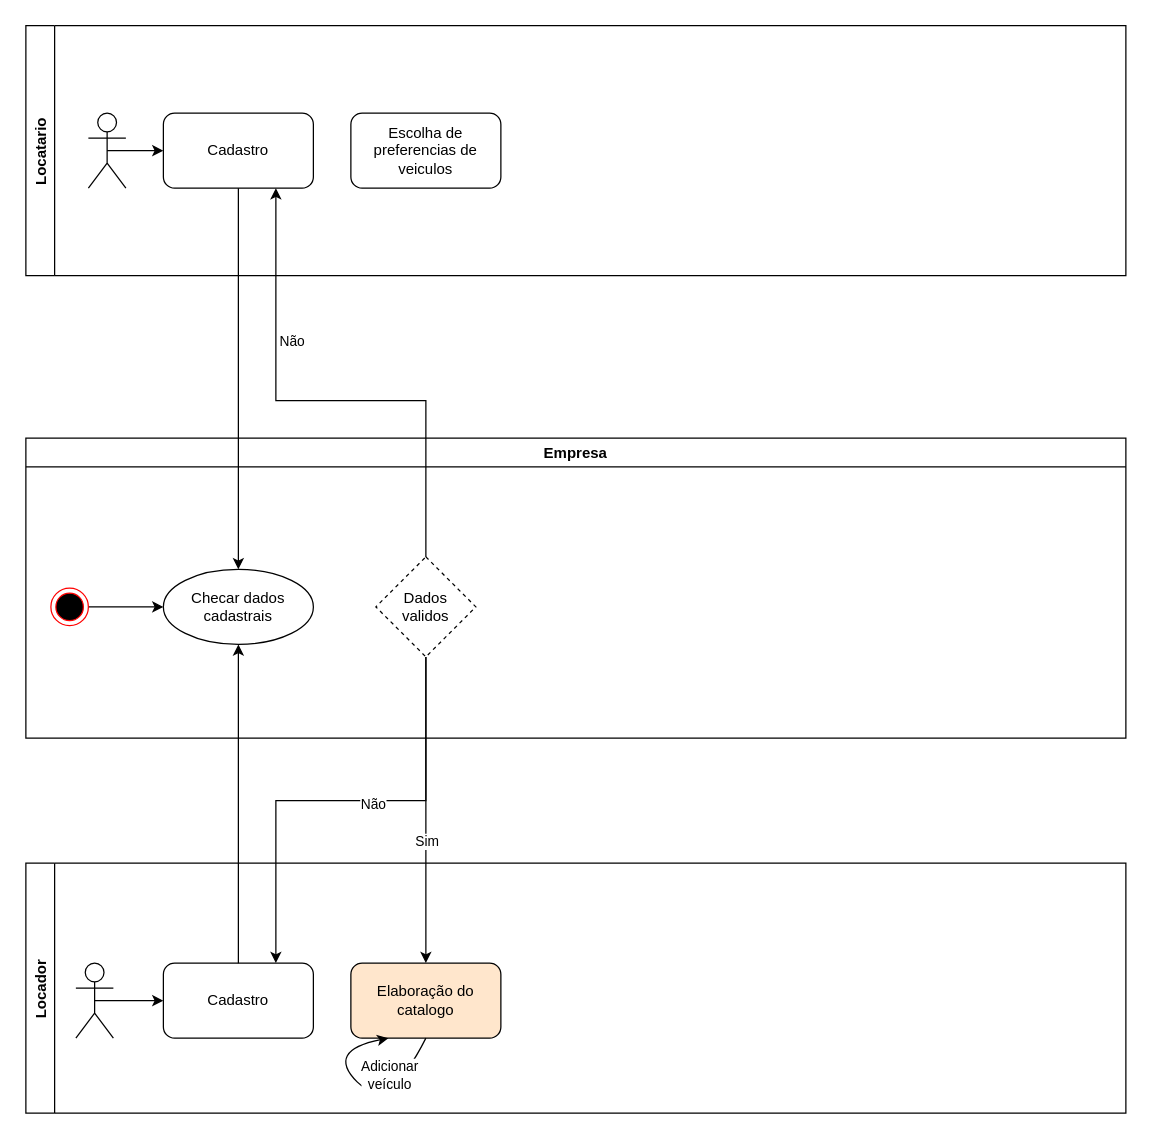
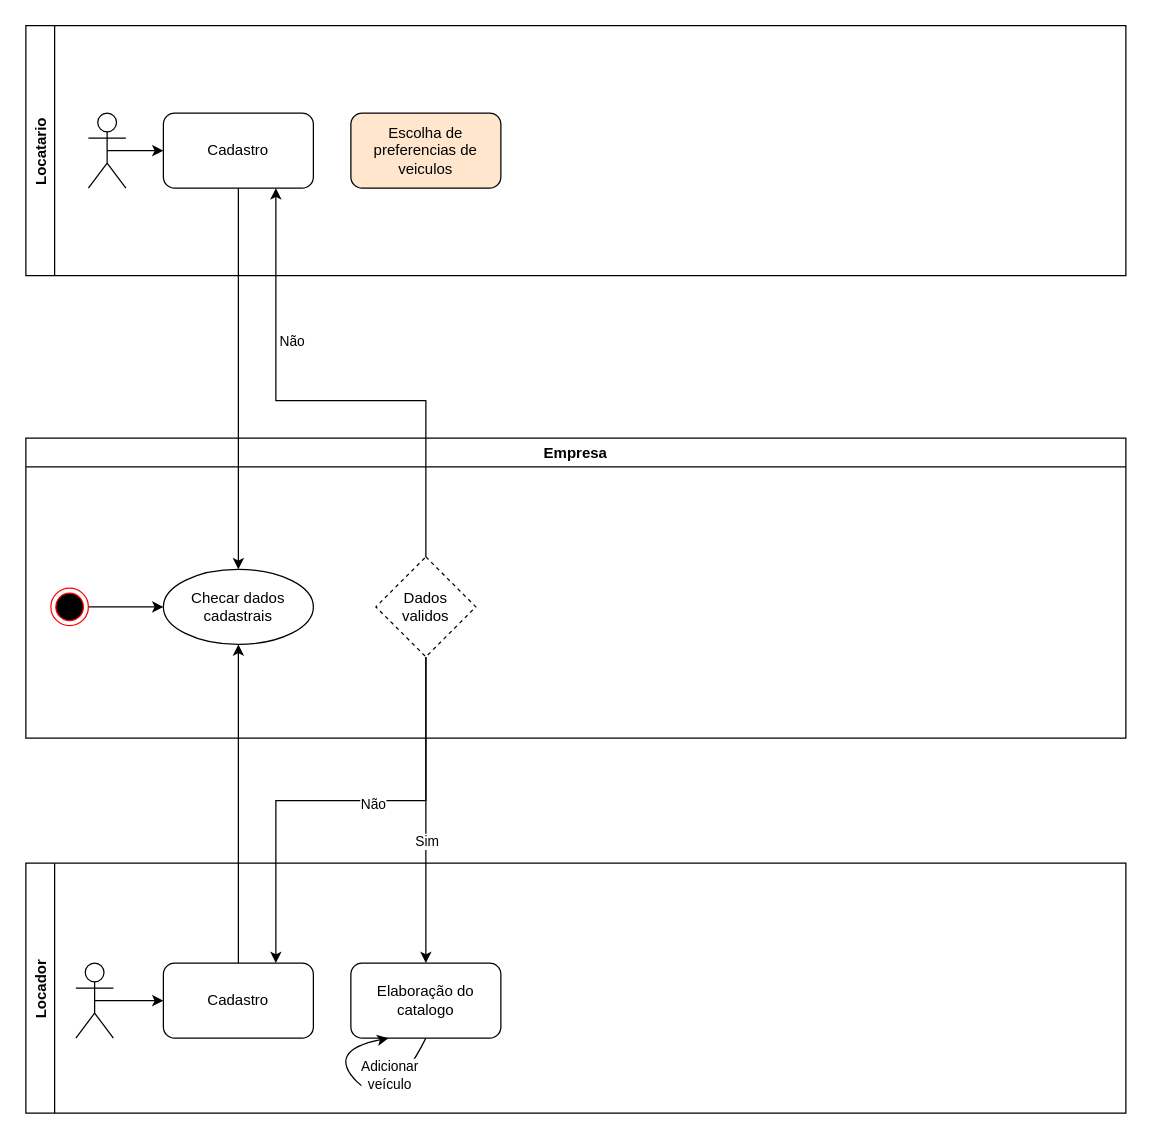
node "Escolha de preferencias de veiculos": fillcolor #ffffff -> #ffe6cc
node "Elaboração do catalogo": fillcolor #ffe6cc -> #ffffff
